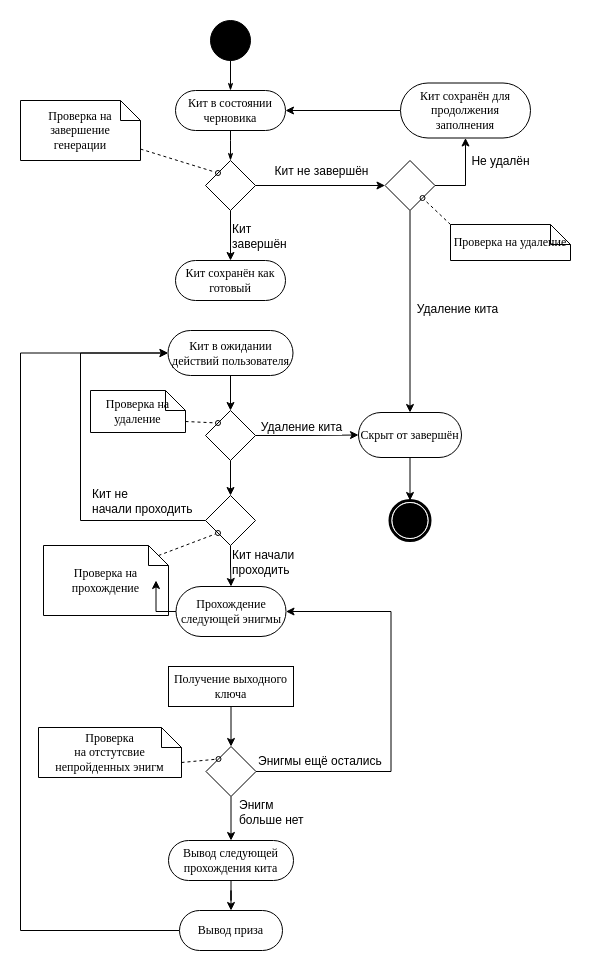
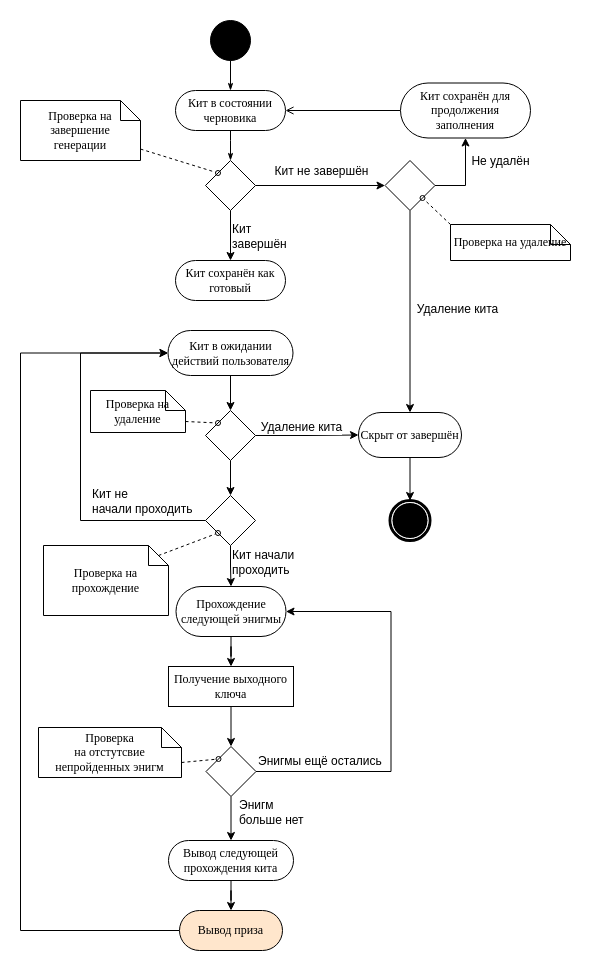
edge "Кит сохранён для продолжения заполнения" -> "Кит в состоянии черновика": arrowhead classic -> open
edge "Прохождение следующей энигмы" -> "Проверка на прохождение": now "Прохождение следующей энигмы" -> "Получение выходного ключа"
node "Вывод приза": fillcolor #ffffff -> #ffe6cc
